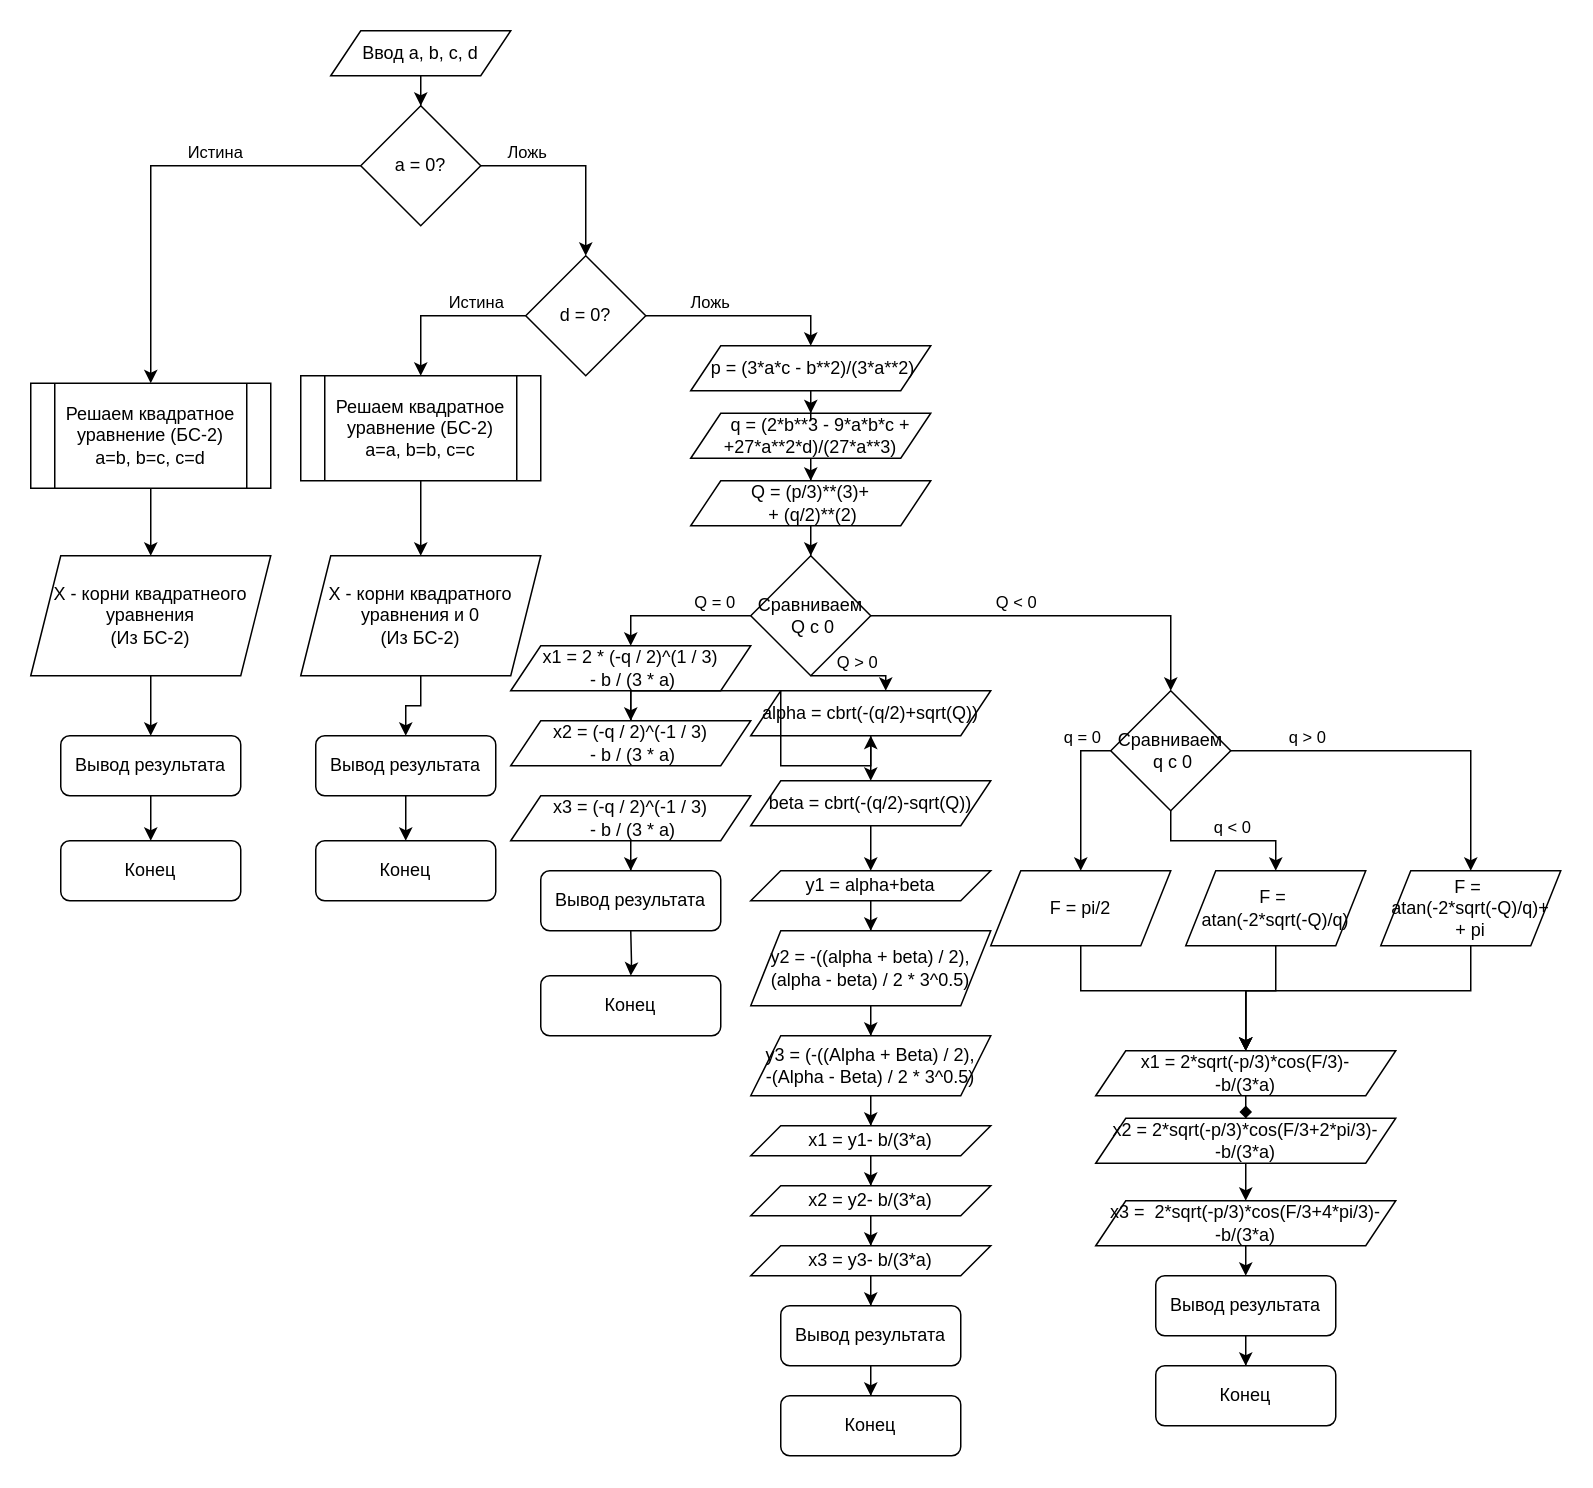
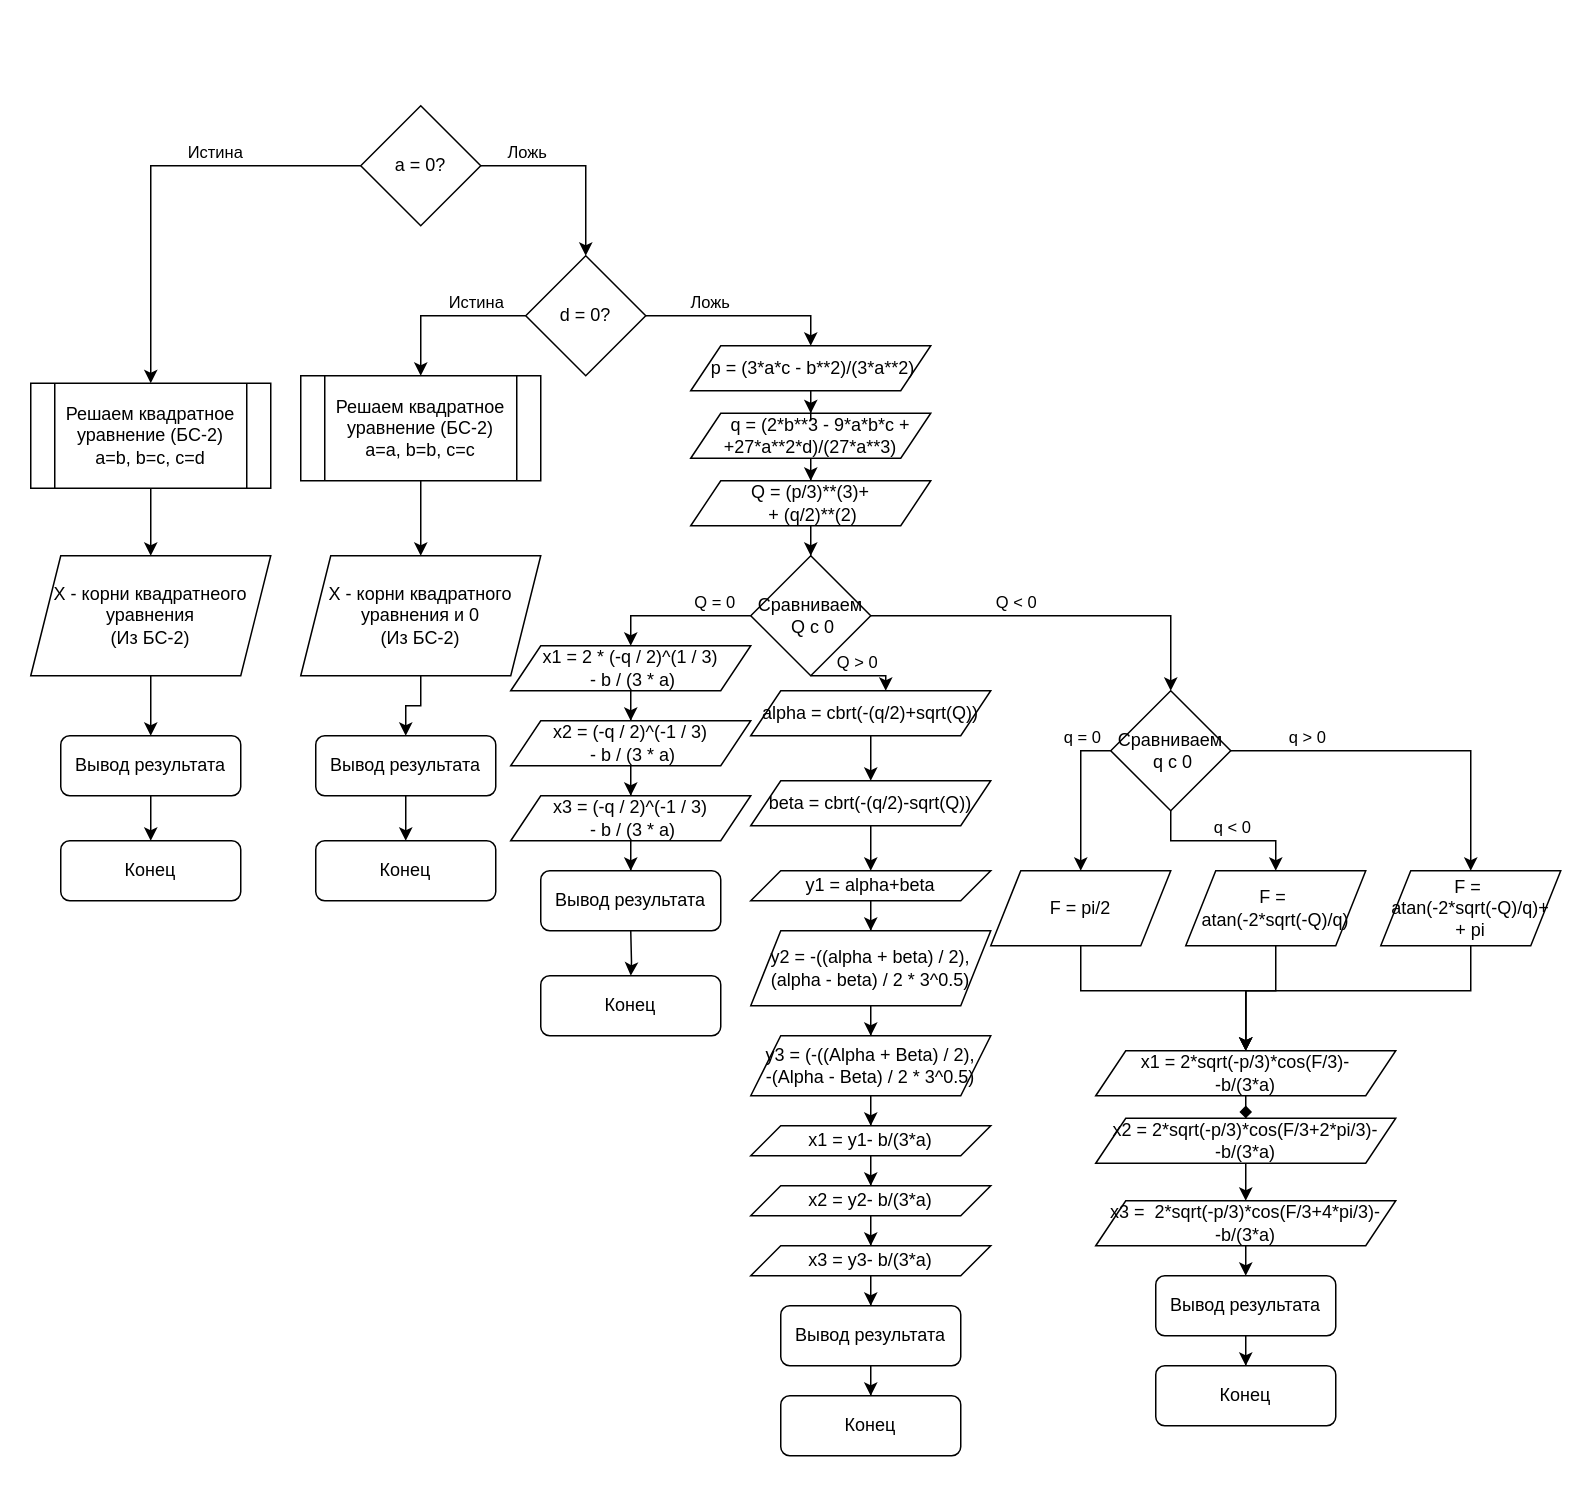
node "Ввод a, b, c, d": removed
edge "Ввод a, b, c, d" -> "a = 0?": removed
edge "x2 = (-q / 2)^(-1 / 3) - b / (3 * a)" -> "alpha = cbrt(-(q/2)+sqrt(Q))": now "x2 = (-q / 2)^(-1 / 3) - b / (3 * a)" -> "x3 = (-q / 2)^(-1 / 3) - b / (3 * a)"
